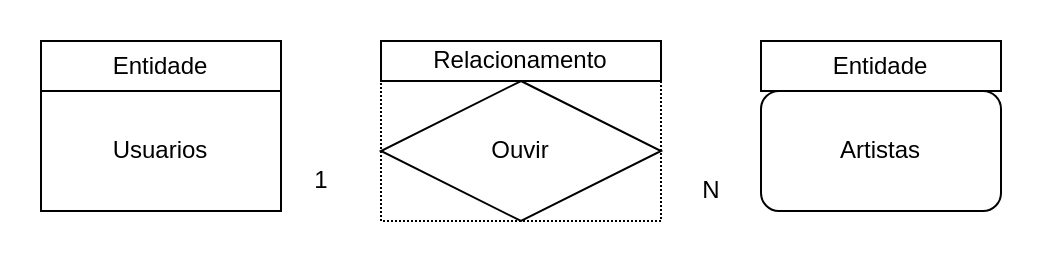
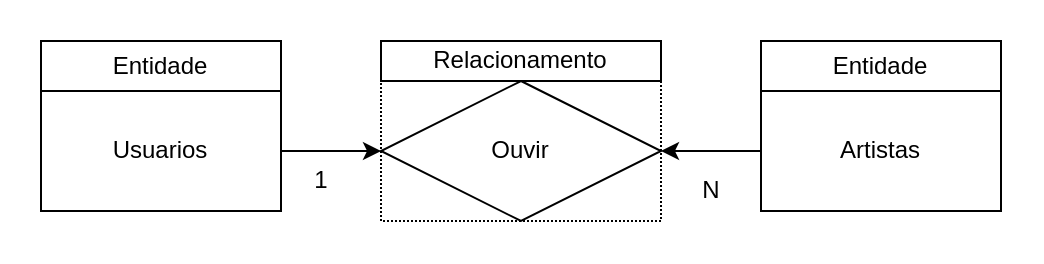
edge "Usuarios" -> "Ouvir": added
edge "Artistas" -> "Ouvir": added
node "Artistas": shape rounded rectangle -> rectangle
